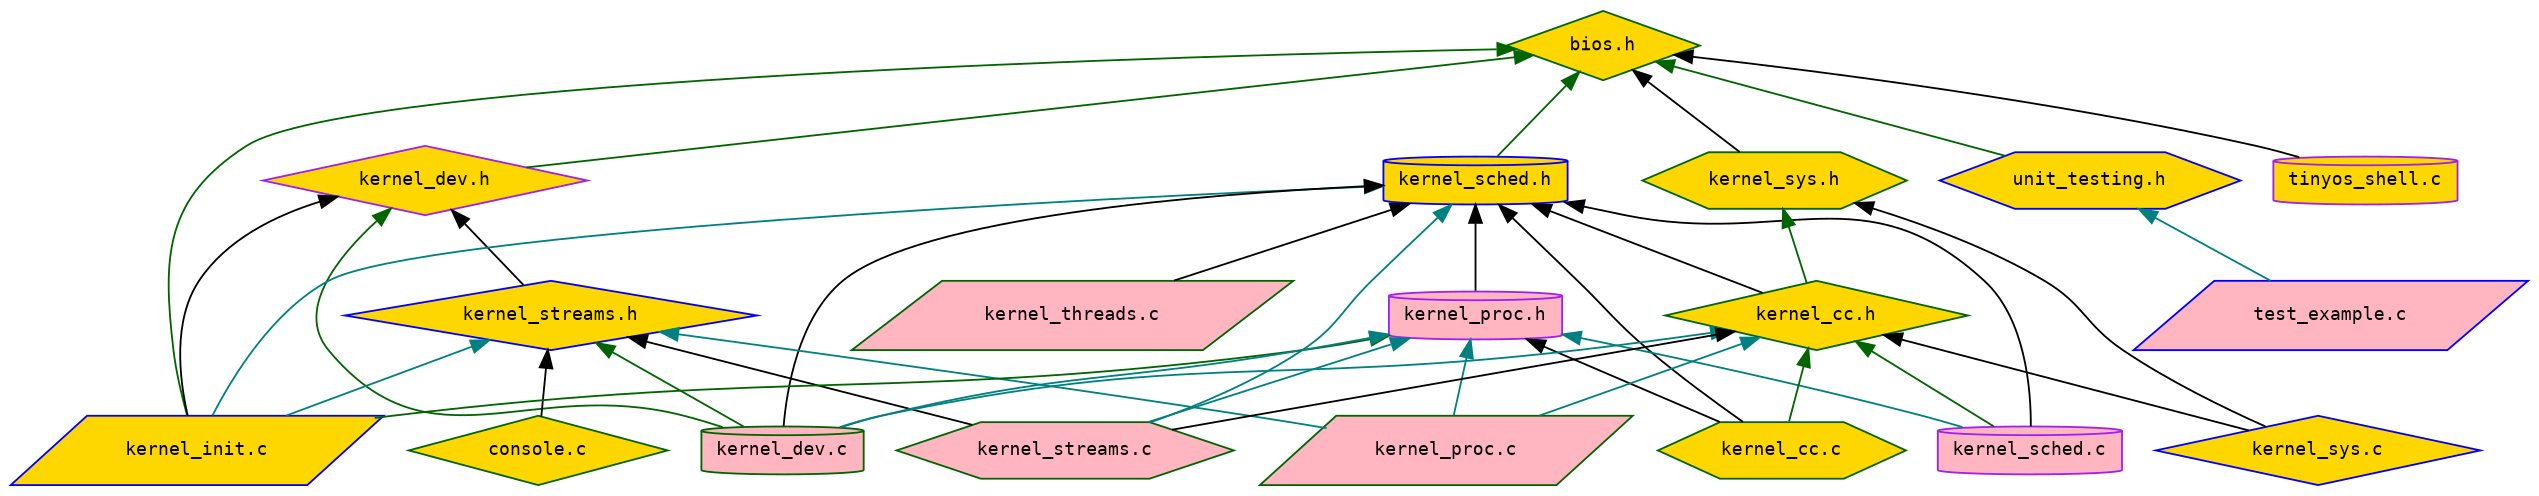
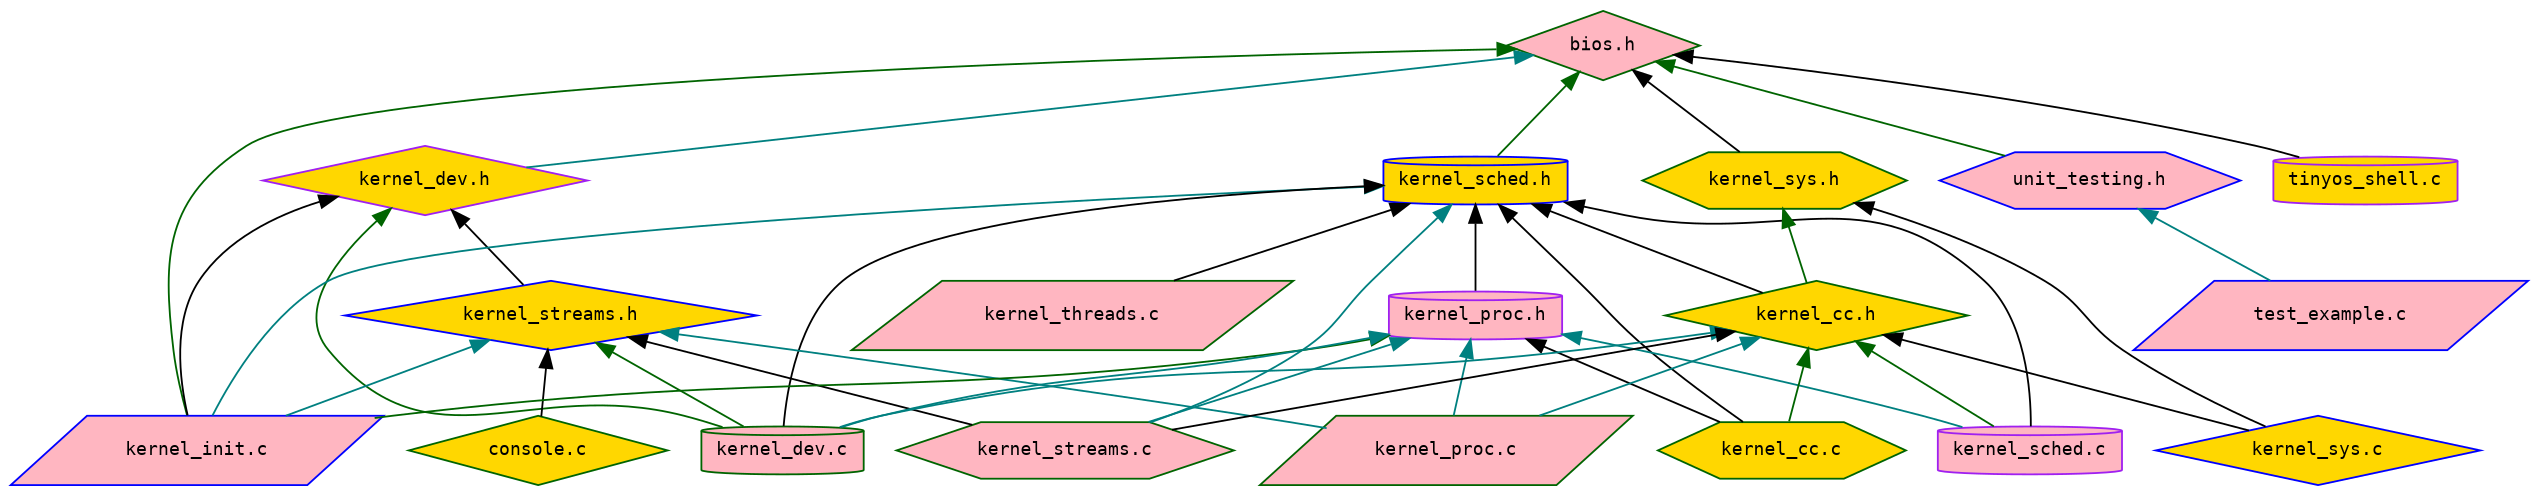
node "bios.h": fillcolor gold -> lightpink
edge "kernel_dev.h" -> "bios.h": color darkgreen -> teal
node "unit_testing.h": fillcolor gold -> lightpink
node "kernel_init.c": fillcolor gold -> lightpink
